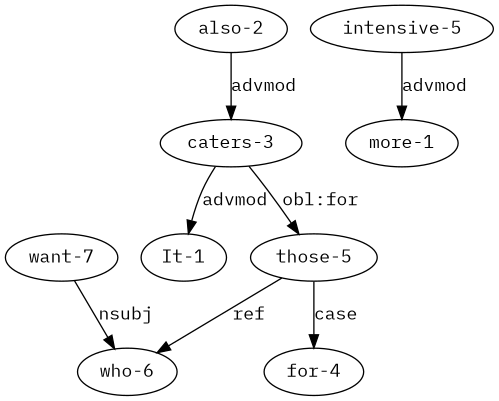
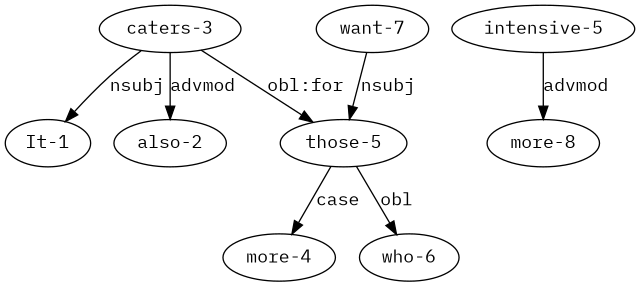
edge "also-2" -> "caters-3": reversed
node "more-1": label "more-1" -> "more-8"
edge "caters-3" -> "It-1": label "advmod" -> "nsubj"
edge "want-7" -> "who-6": now "want-7" -> "those-5"
edge "those-5" -> "who-6": label "ref" -> "obl"
node "for-4": label "for-4" -> "more-4"
